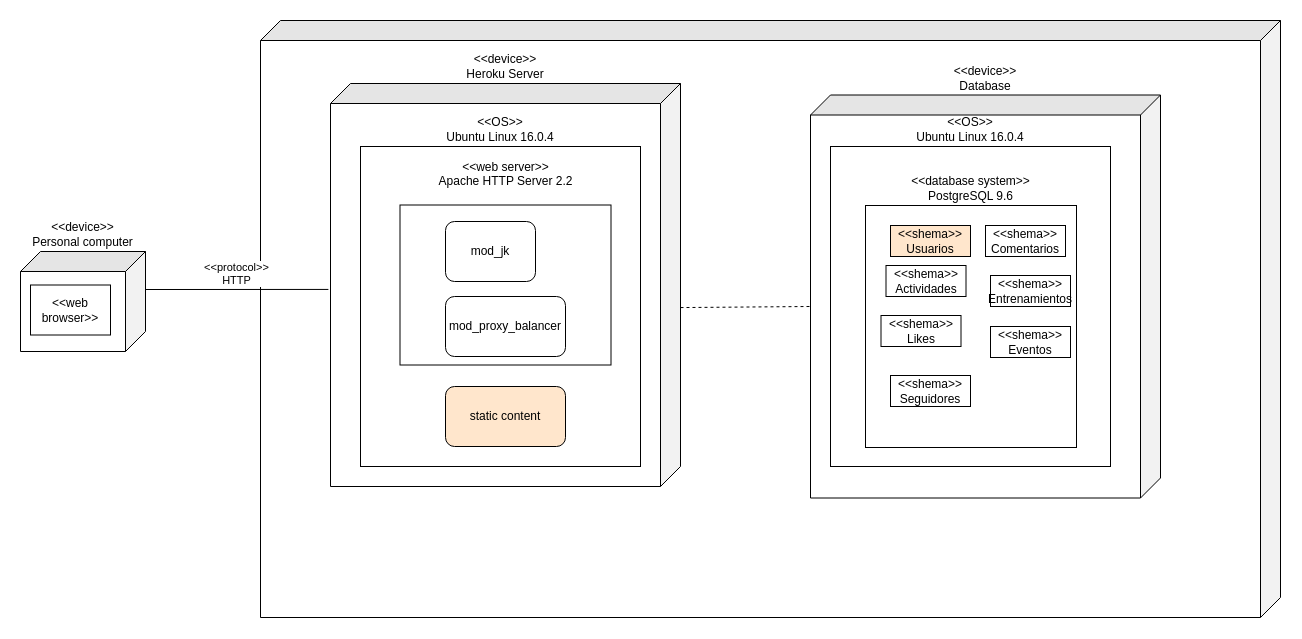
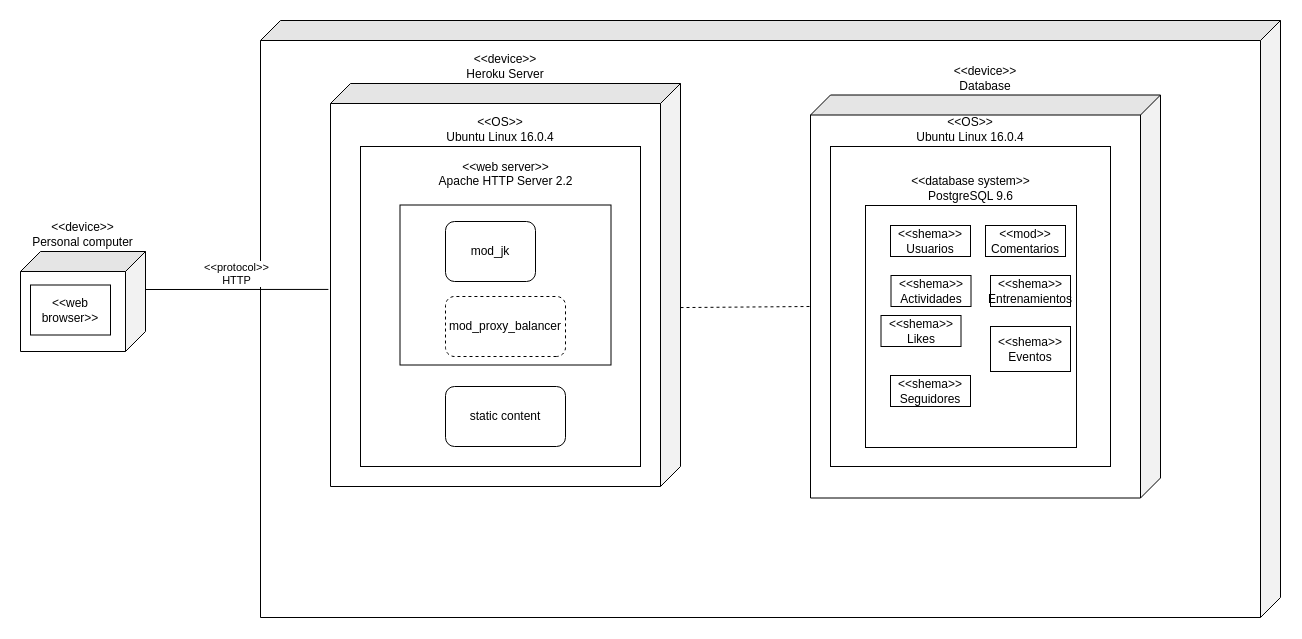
node "<<shema>> Usuarios": fillcolor #ffe6cc -> #ffffff
node "<<shema>> Comentarios": label "<<shema>> Comentarios" -> "<<mod>> Comentarios"
node "<<shema>> Actividades": moved (926, 281) -> (931, 291)
node "mod_proxy_balancer": style solid -> dashed
node "<<shema>> Eventos": size 80x31 -> 80x45
node "static content": fillcolor #ffe6cc -> #ffffff
